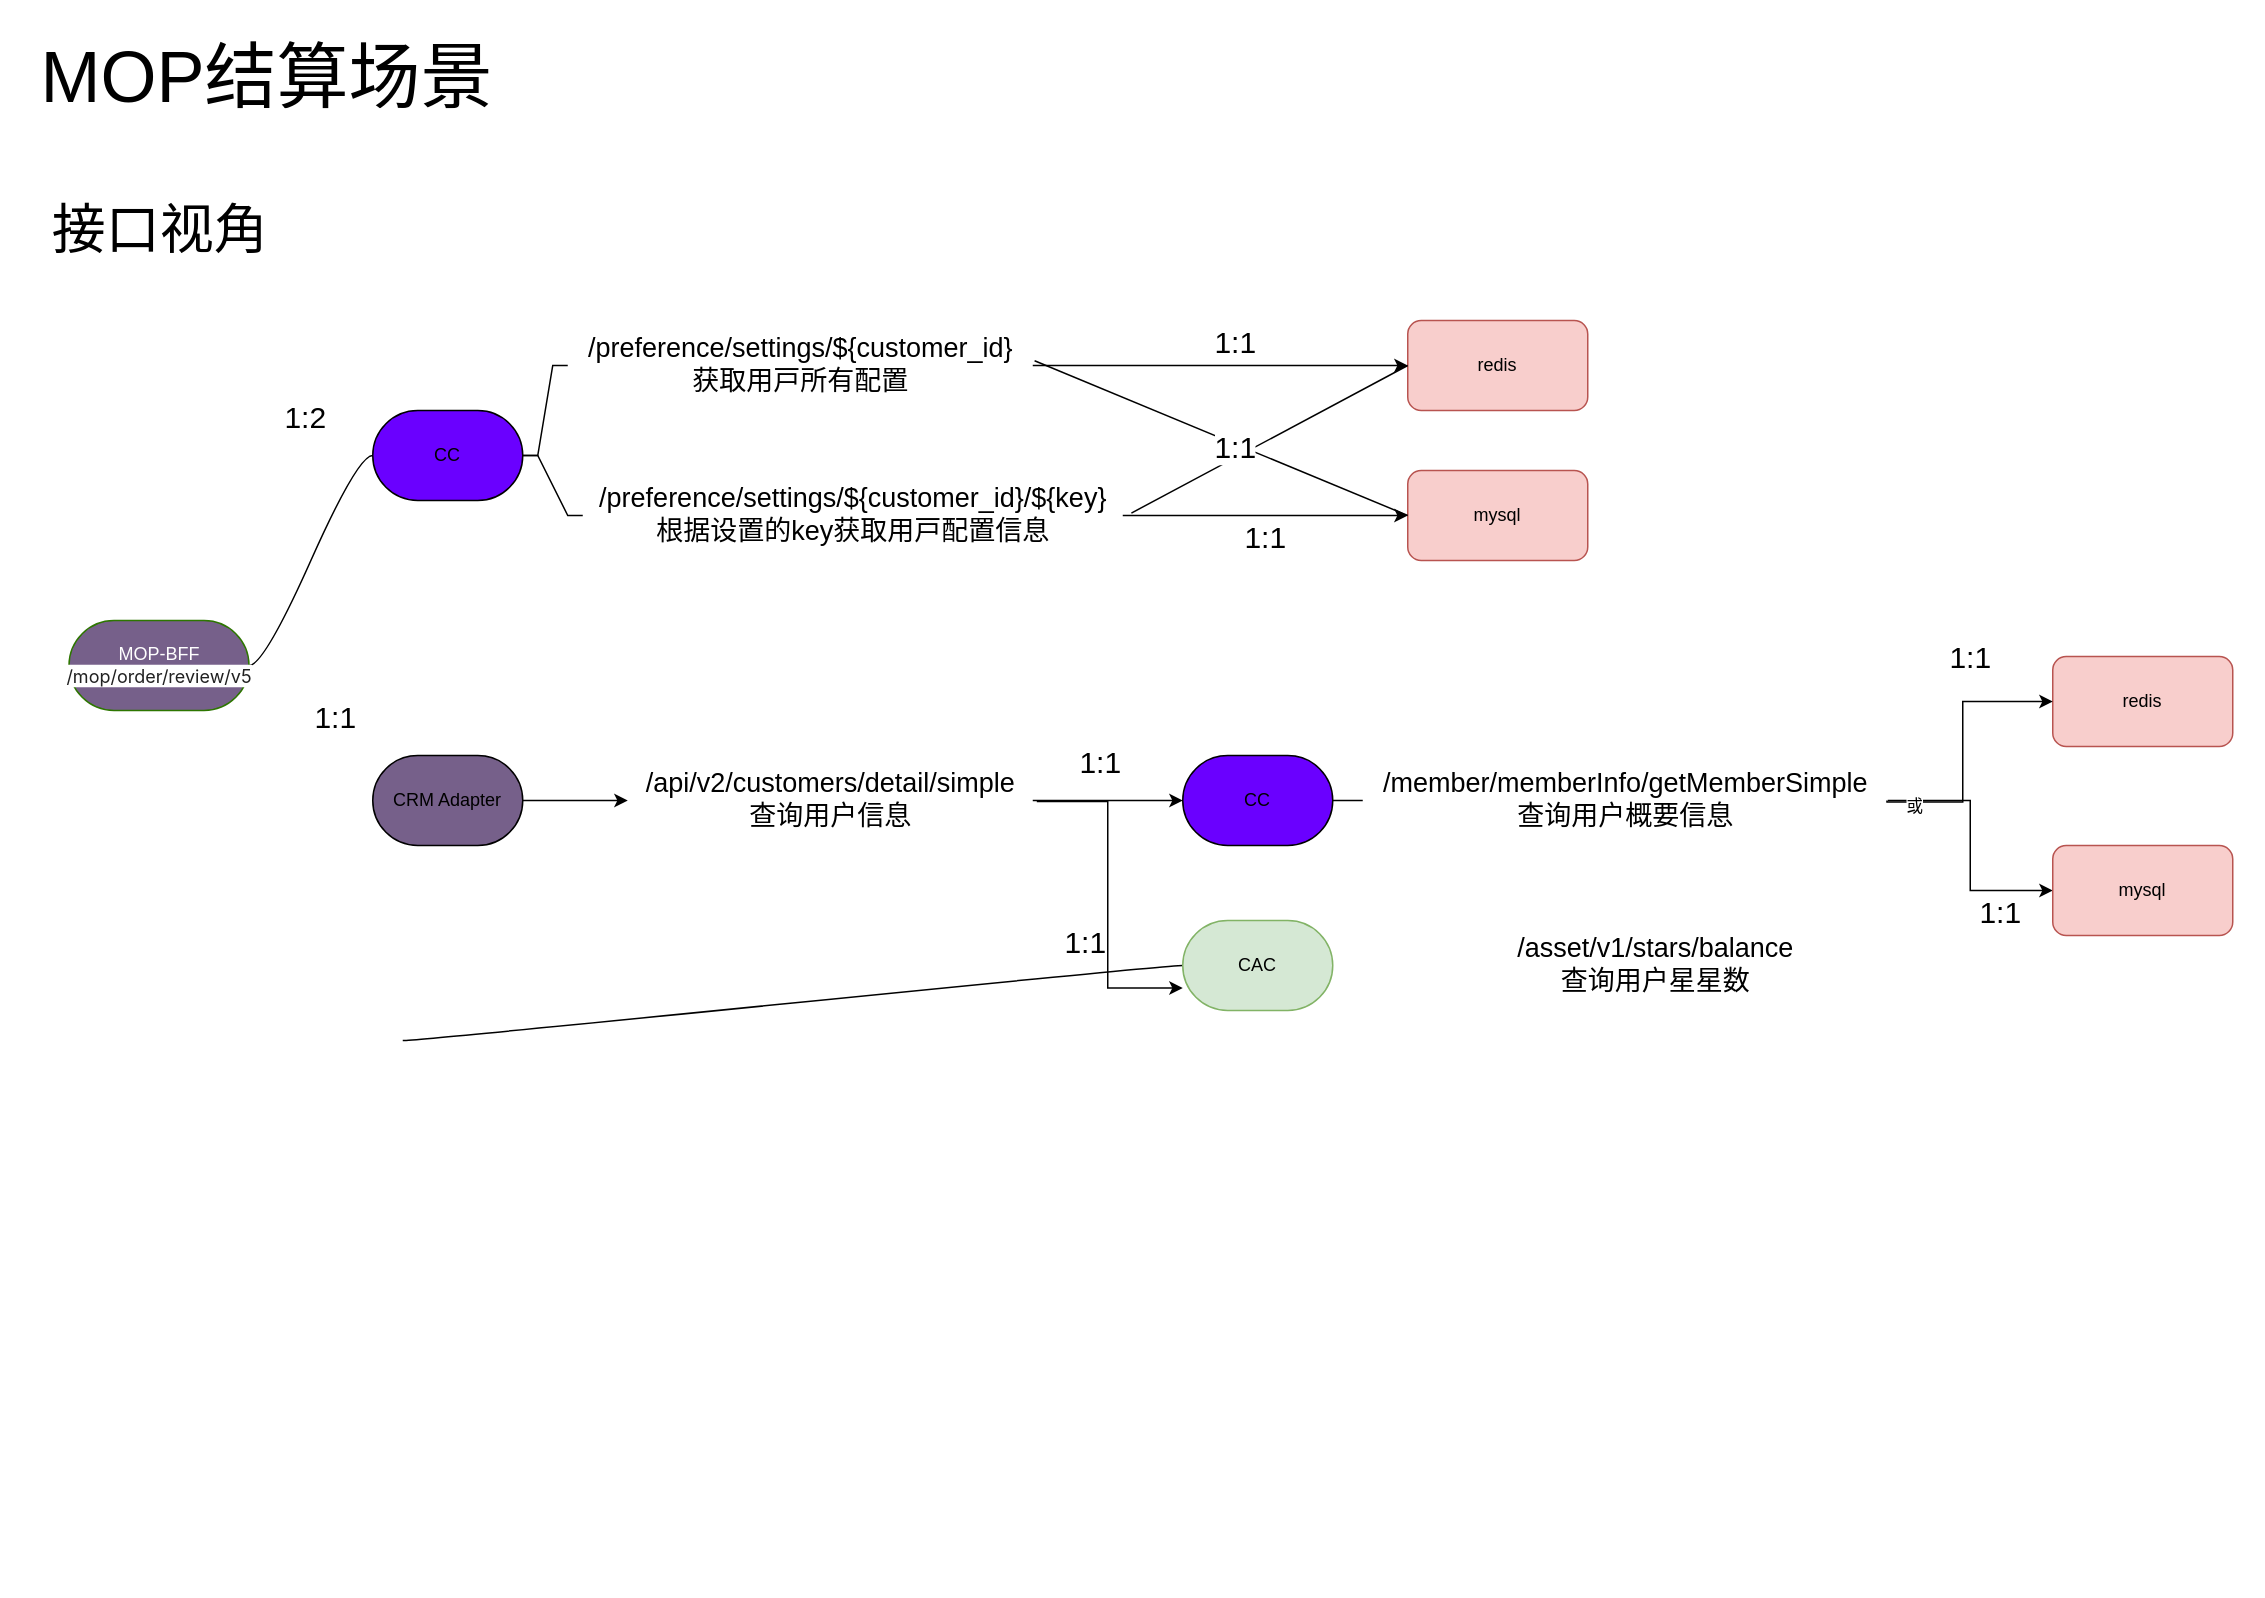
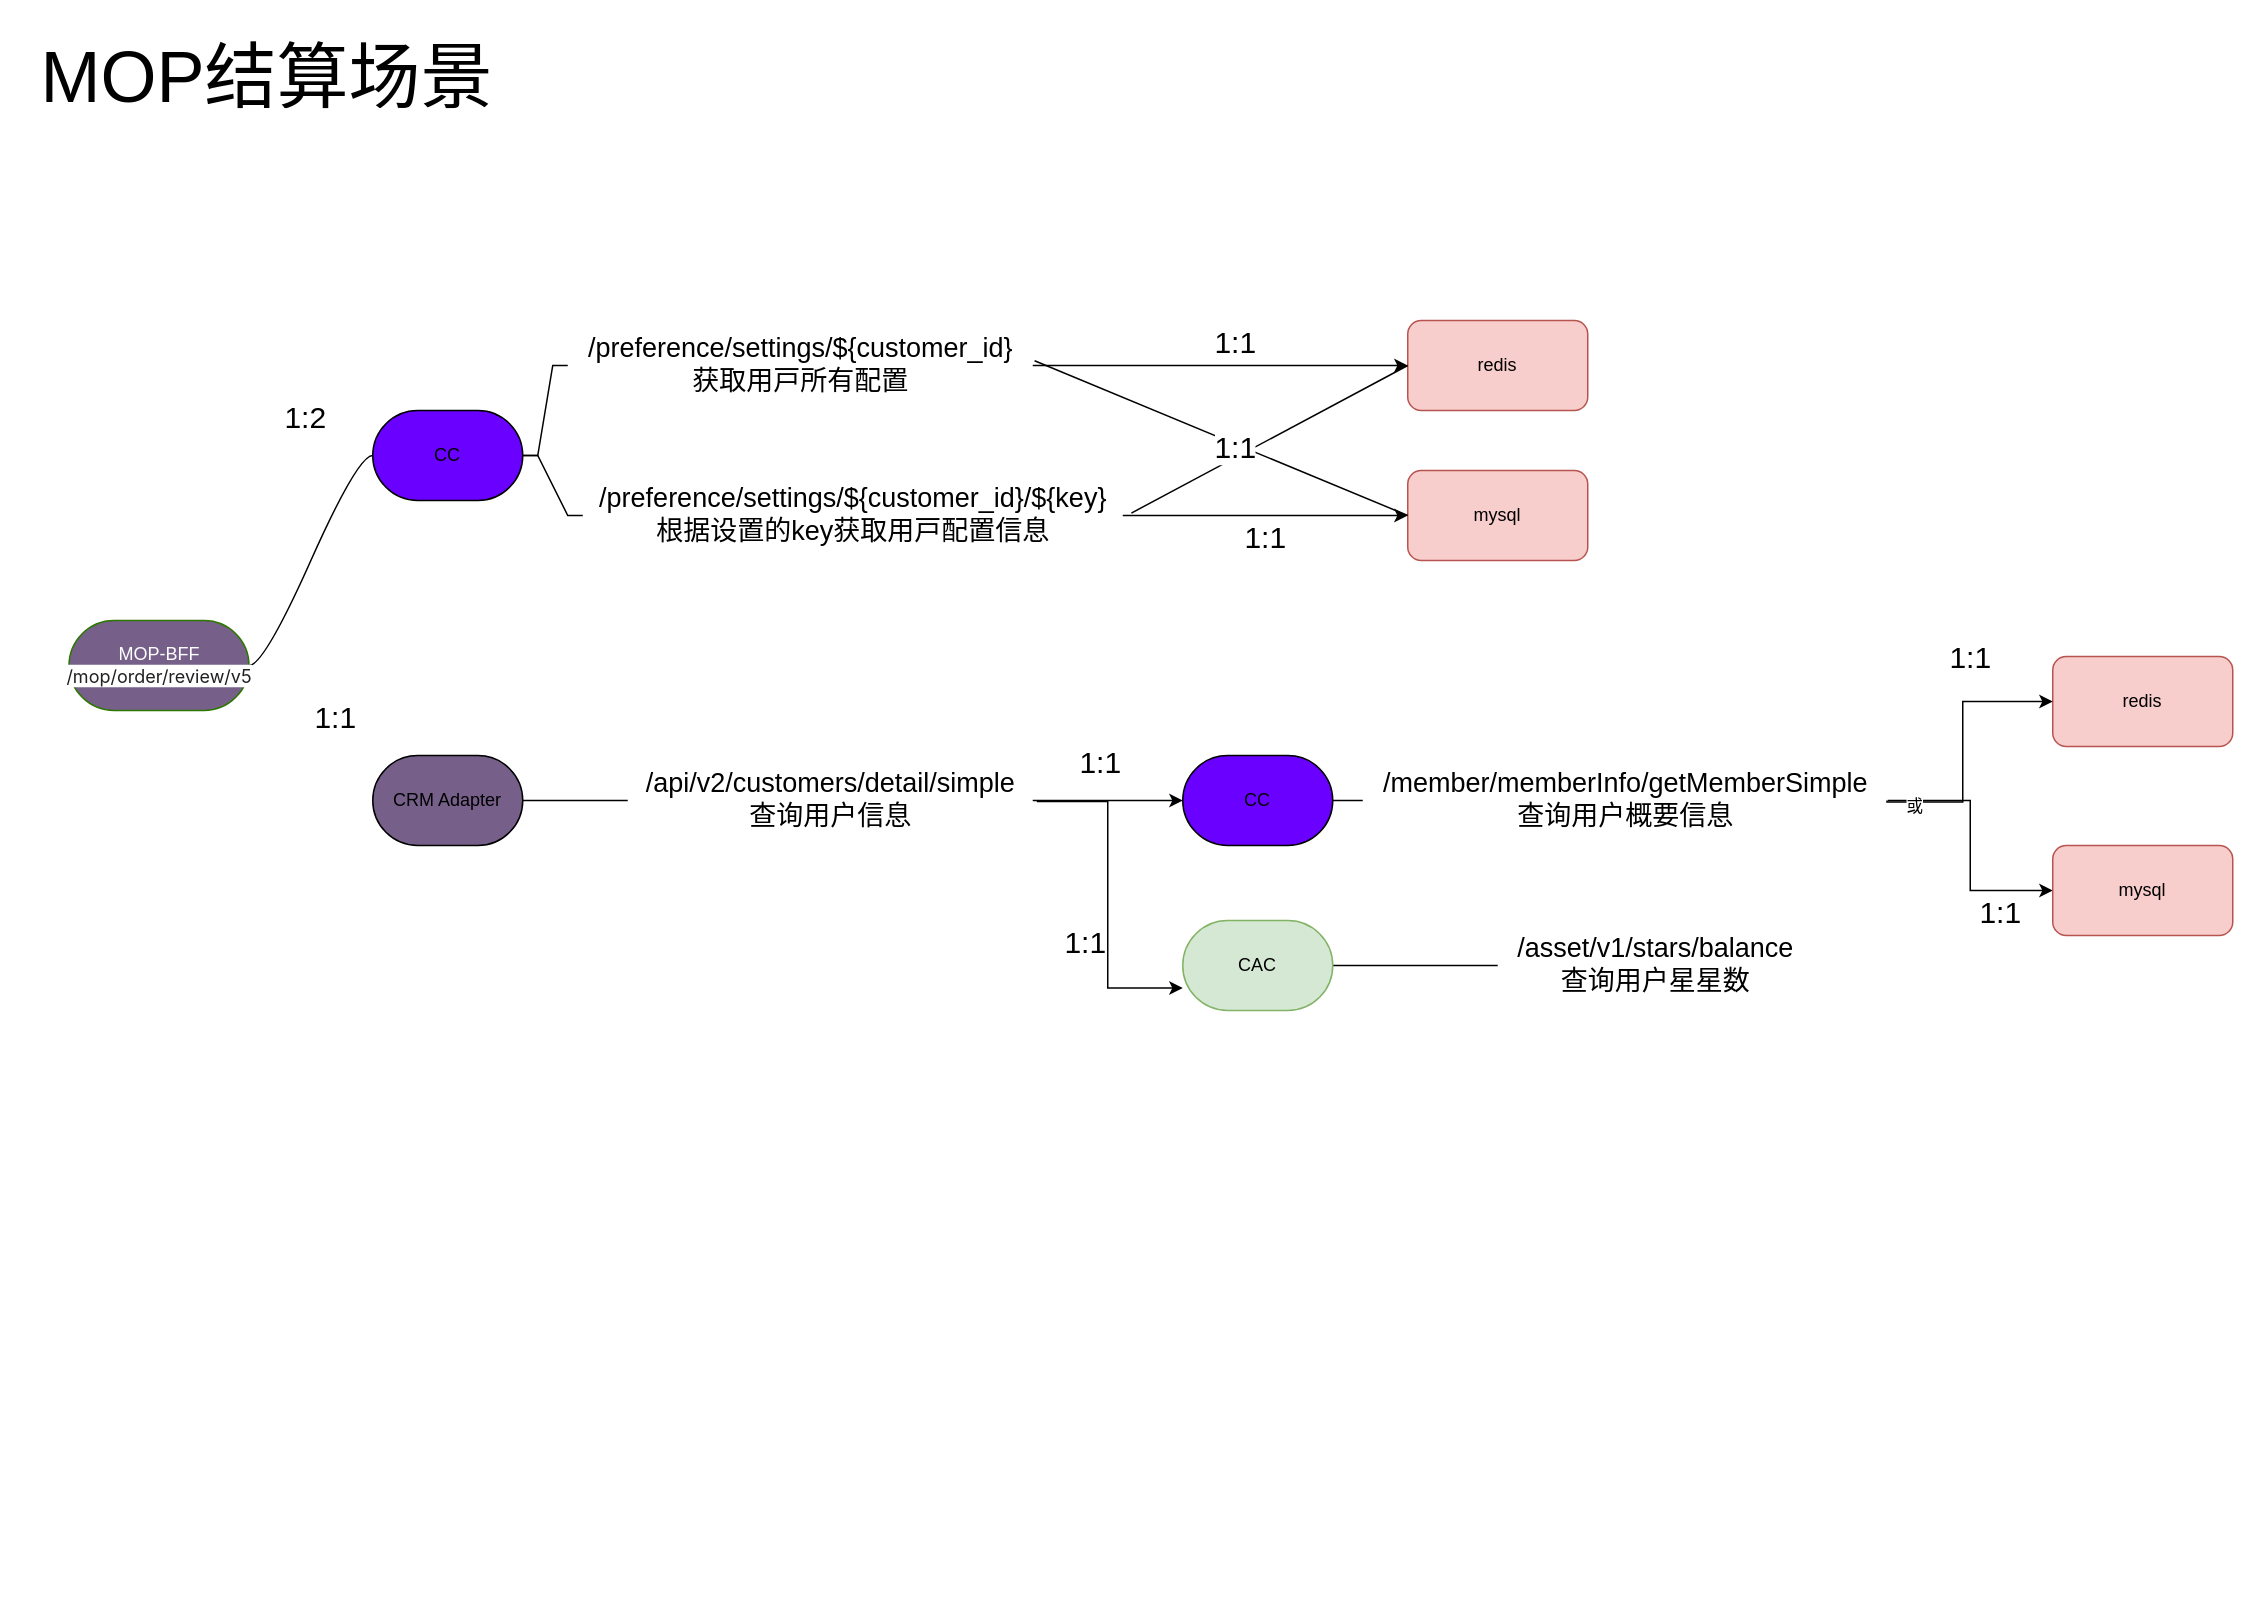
node "接口视角": removed
edge "CRM Adapter" -> "/api/v2/customers/detail/simple 查询用户信息": arrowhead classic -> none
edge "CAC" -- "1:2": now "CAC" -- "/asset/v1/stars/balance 查询用户星星数"
